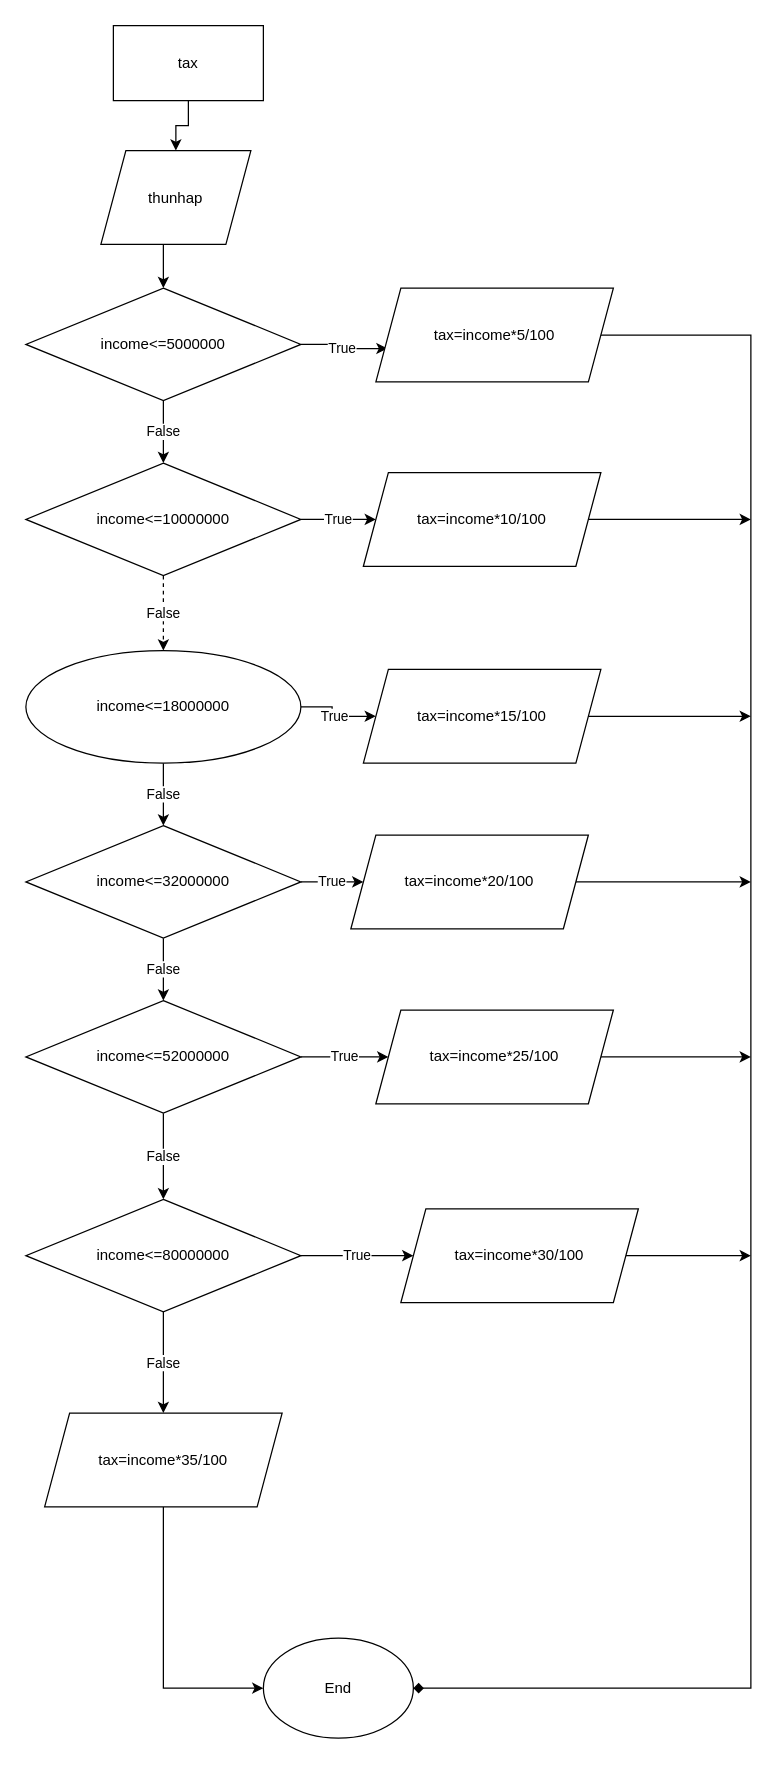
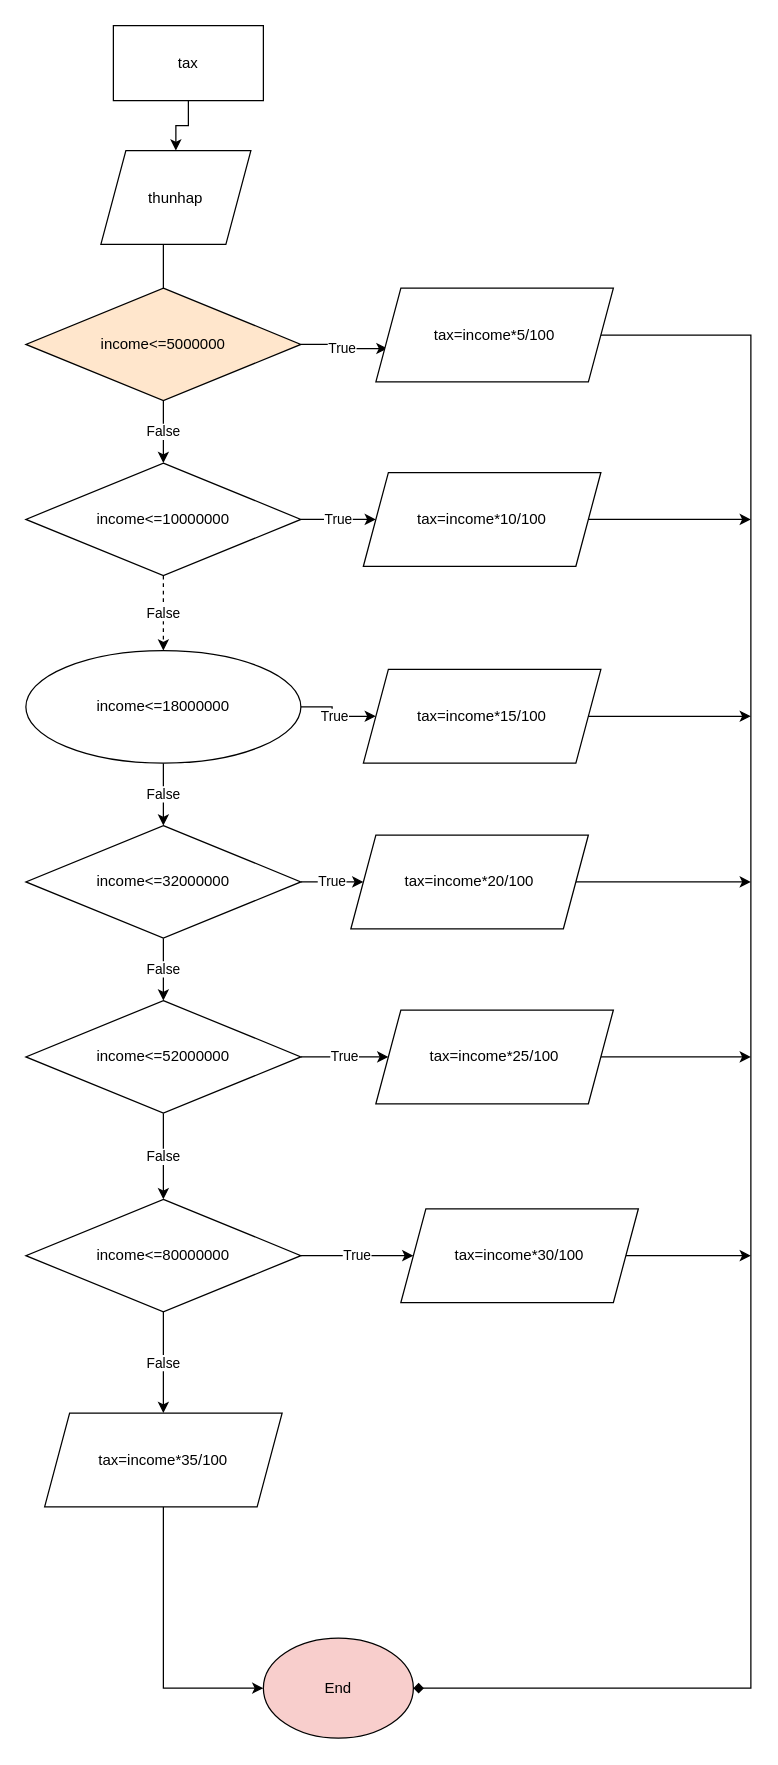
edge "thunhap" -> "income<=5000000": arrowhead classic -> none
node "income<=5000000": fillcolor #ffffff -> #ffe6cc
node "End": fillcolor #ffffff -> #f8cecc
